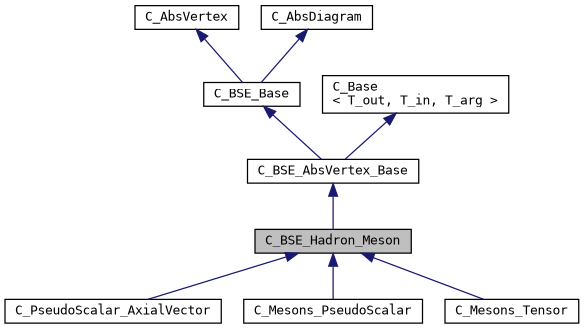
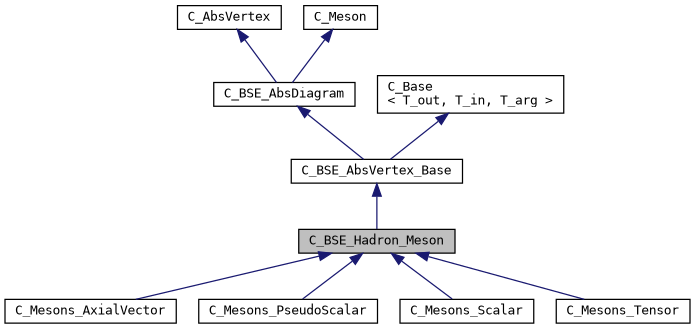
node "C_AbsDiagram": label "C_AbsDiagram" -> "C_Meson"
node "C_BSE_Base": label "C_BSE_Base" -> "C_BSE_AbsDiagram"
node "C_PseudoScalar_AxialVector": label "C_PseudoScalar_AxialVector" -> "C_Mesons_AxialVector"
node "C_Mesons_Scalar": added
